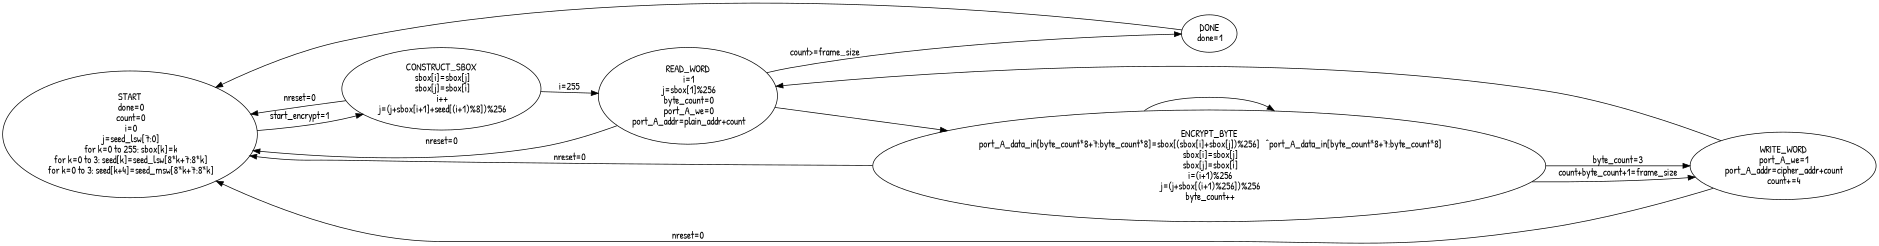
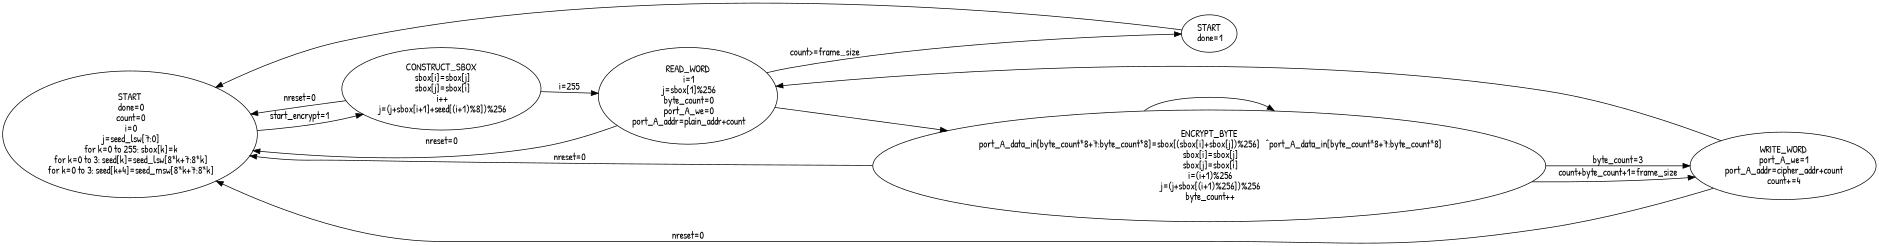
node "DONE done=1": label "DONE done=1" -> "START done=1"
